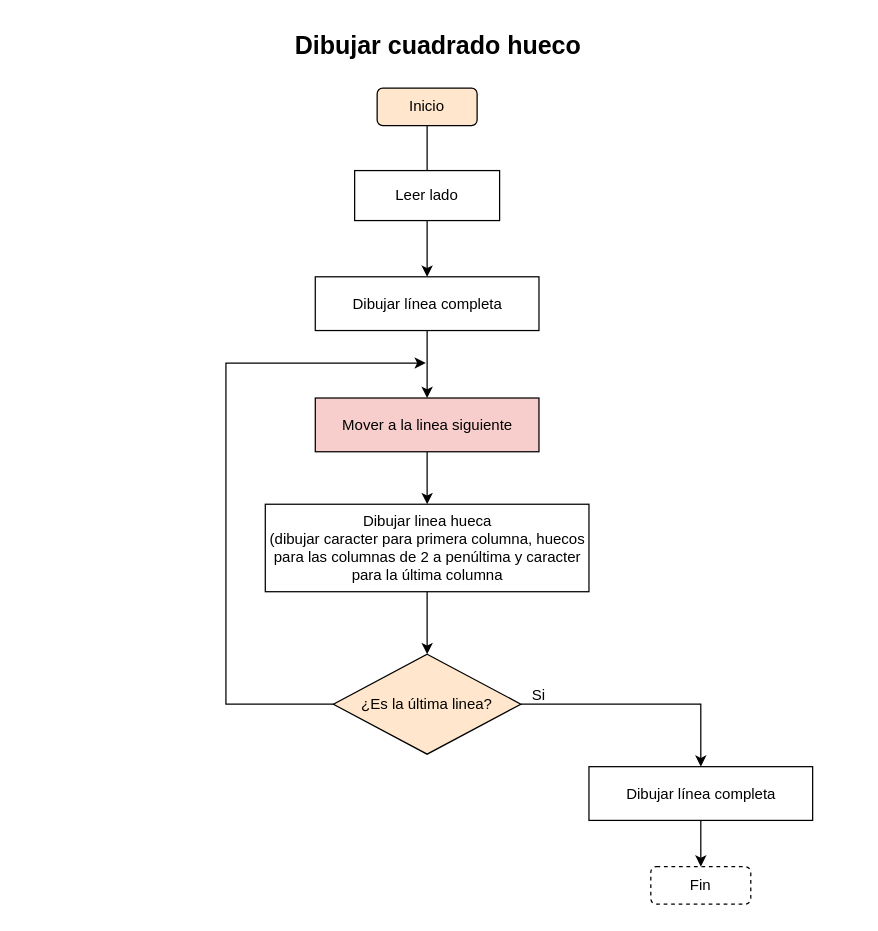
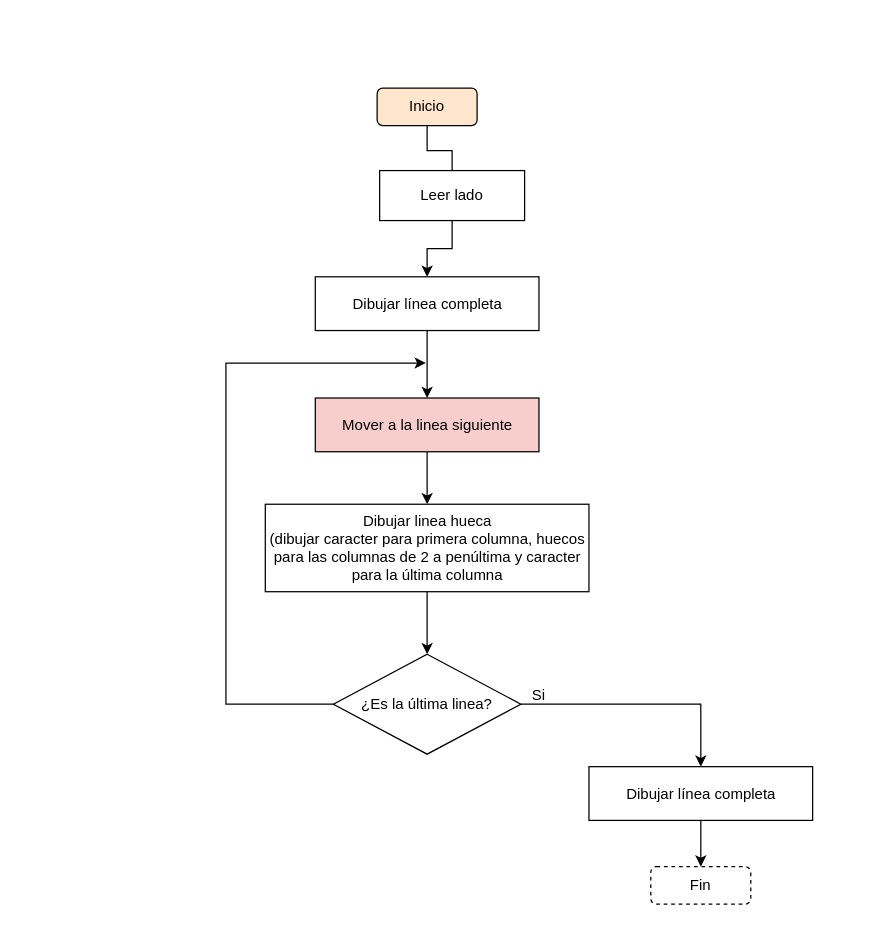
node "Dibujar cuadrado hueco": removed
node "Leer lado": moved (427, 196) -> (452, 196)
node "¿Es la última linea?": fillcolor #ffe6cc -> #ffffff
